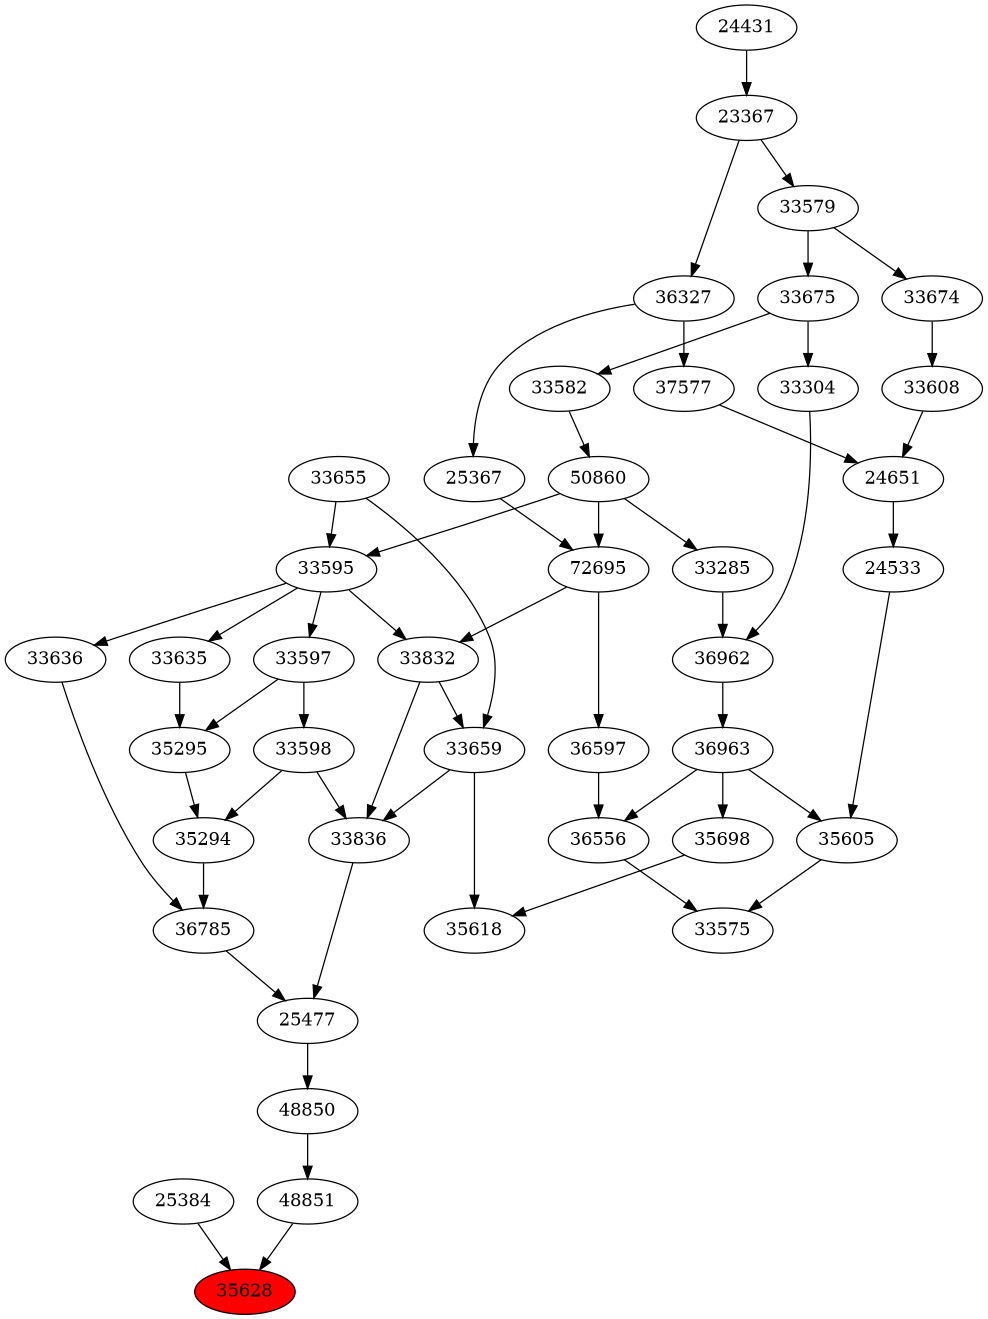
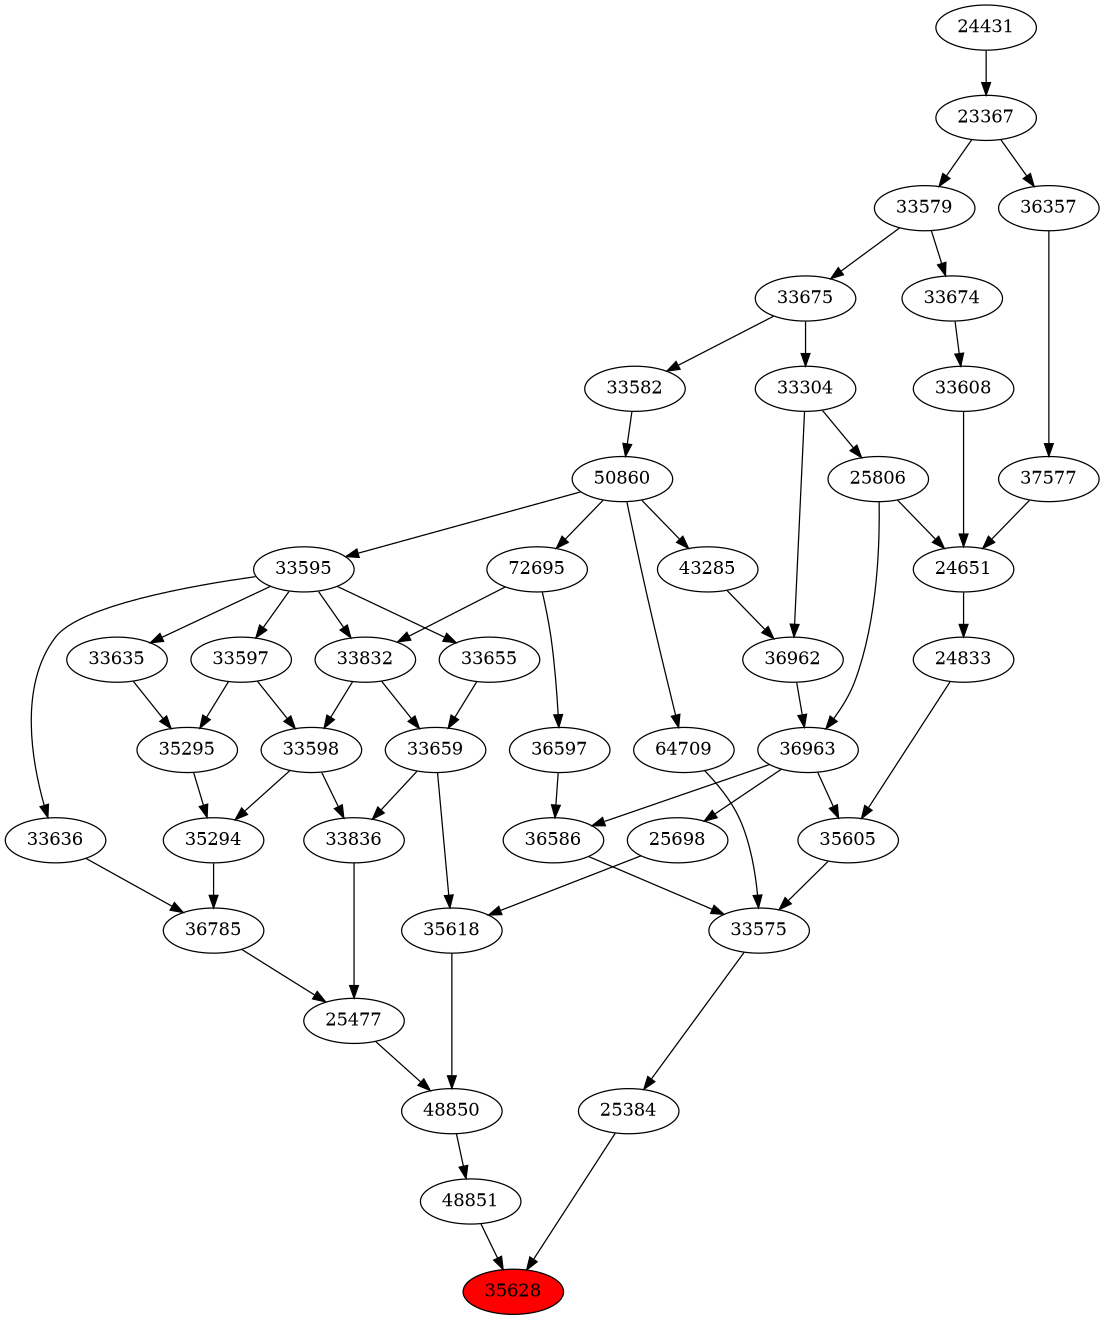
node "36327": label "36327" -> "36357"
node "25367": removed
node "25806": added
edge "33655" -> "33595": reversed
node "33285": label "33285" -> "43285"
node "24533": label "24533" -> "24833"
edge "33832" -> "33836": now "33832" -> "33598"
node "64709": added
node "36556": label "36556" -> "36586"
node "35698": label "35698" -> "25698"
edge "35618" -> "48850": added
edge "33575" -> "25384": added
